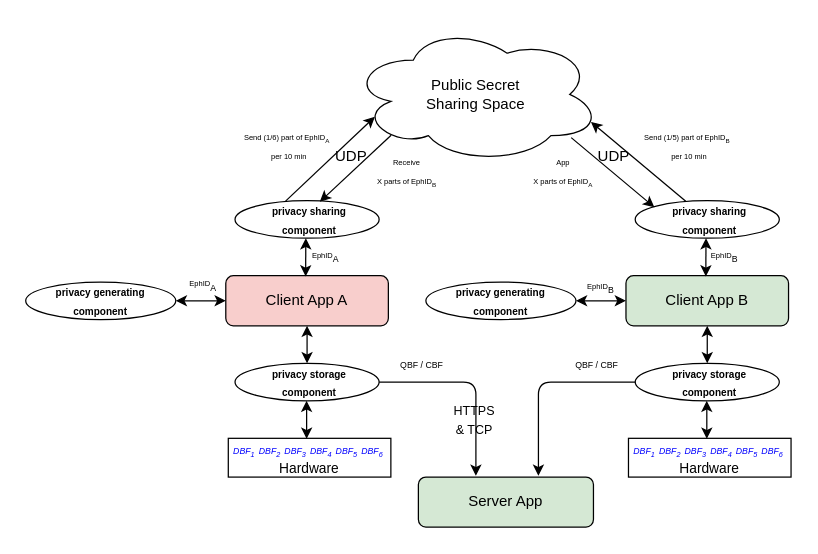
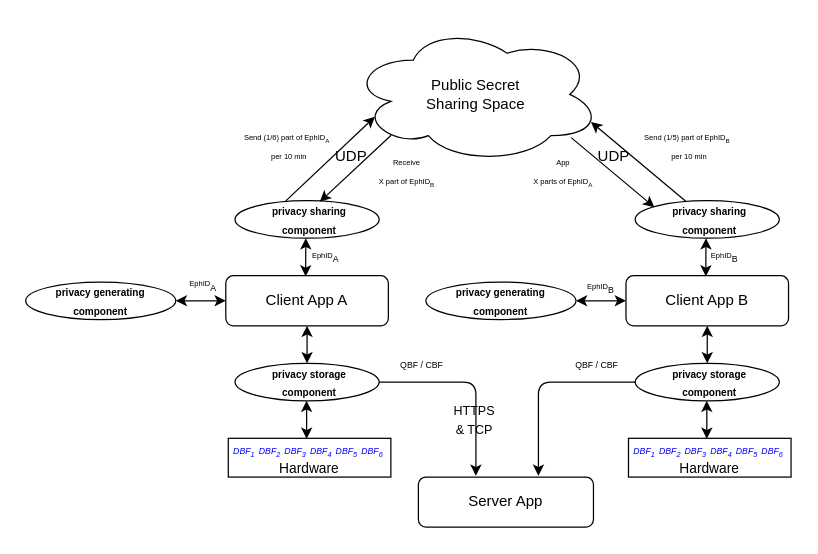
node "Receive X parts of EphIDB": label "Receive X parts of EphIDB" -> "Receive X part of EphIDB"
node "Client App A": fillcolor #f8cecc -> #ffffff
node "Client App B": fillcolor #d5e8d4 -> #ffffff
node "Server App": fillcolor #d5e8d4 -> #ffffff
